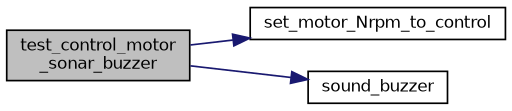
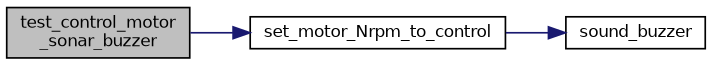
edge "test_control_motor _sonar_buzzer" -> "sound_buzzer": now "set_motor_Nrpm_to_control" -> "sound_buzzer"
